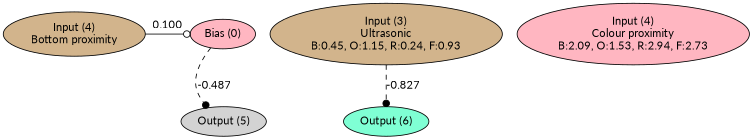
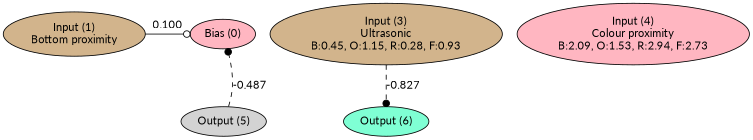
node "Input (4) Bottom proximity": label "Input (4) Bottom proximity" -> "Input (1) Bottom proximity"
node "Input (3) Ultrasonic B:0.45, O:1.15, R:0.24, F:0.93": label "Input (3) Ultrasonic B:0.45, O:1.15, R:0.24, F:0.93" -> "Input (3) Ultrasonic B:0.45, O:1.15, R:0.28, F:0.93"
edge "Bias (0)" -> "Output (5)": reversed
